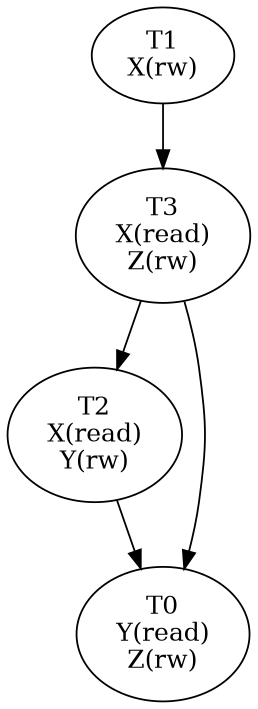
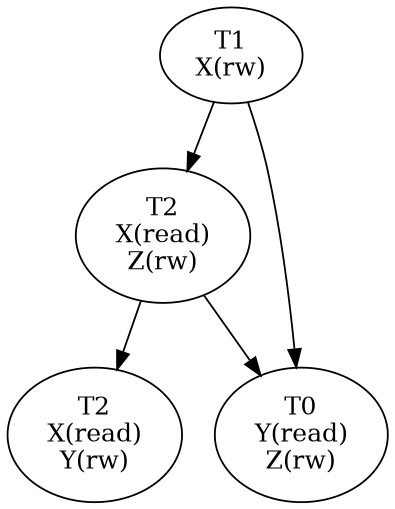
node "T3 X(read) Z(rw)": label "T3 X(read) Z(rw)" -> "T2 X(read) Z(rw)"
edge "T2 X(read) Y(rw)" -> "T0 Y(read) Z(rw)": now "T1 X(rw)" -> "T0 Y(read) Z(rw)"
